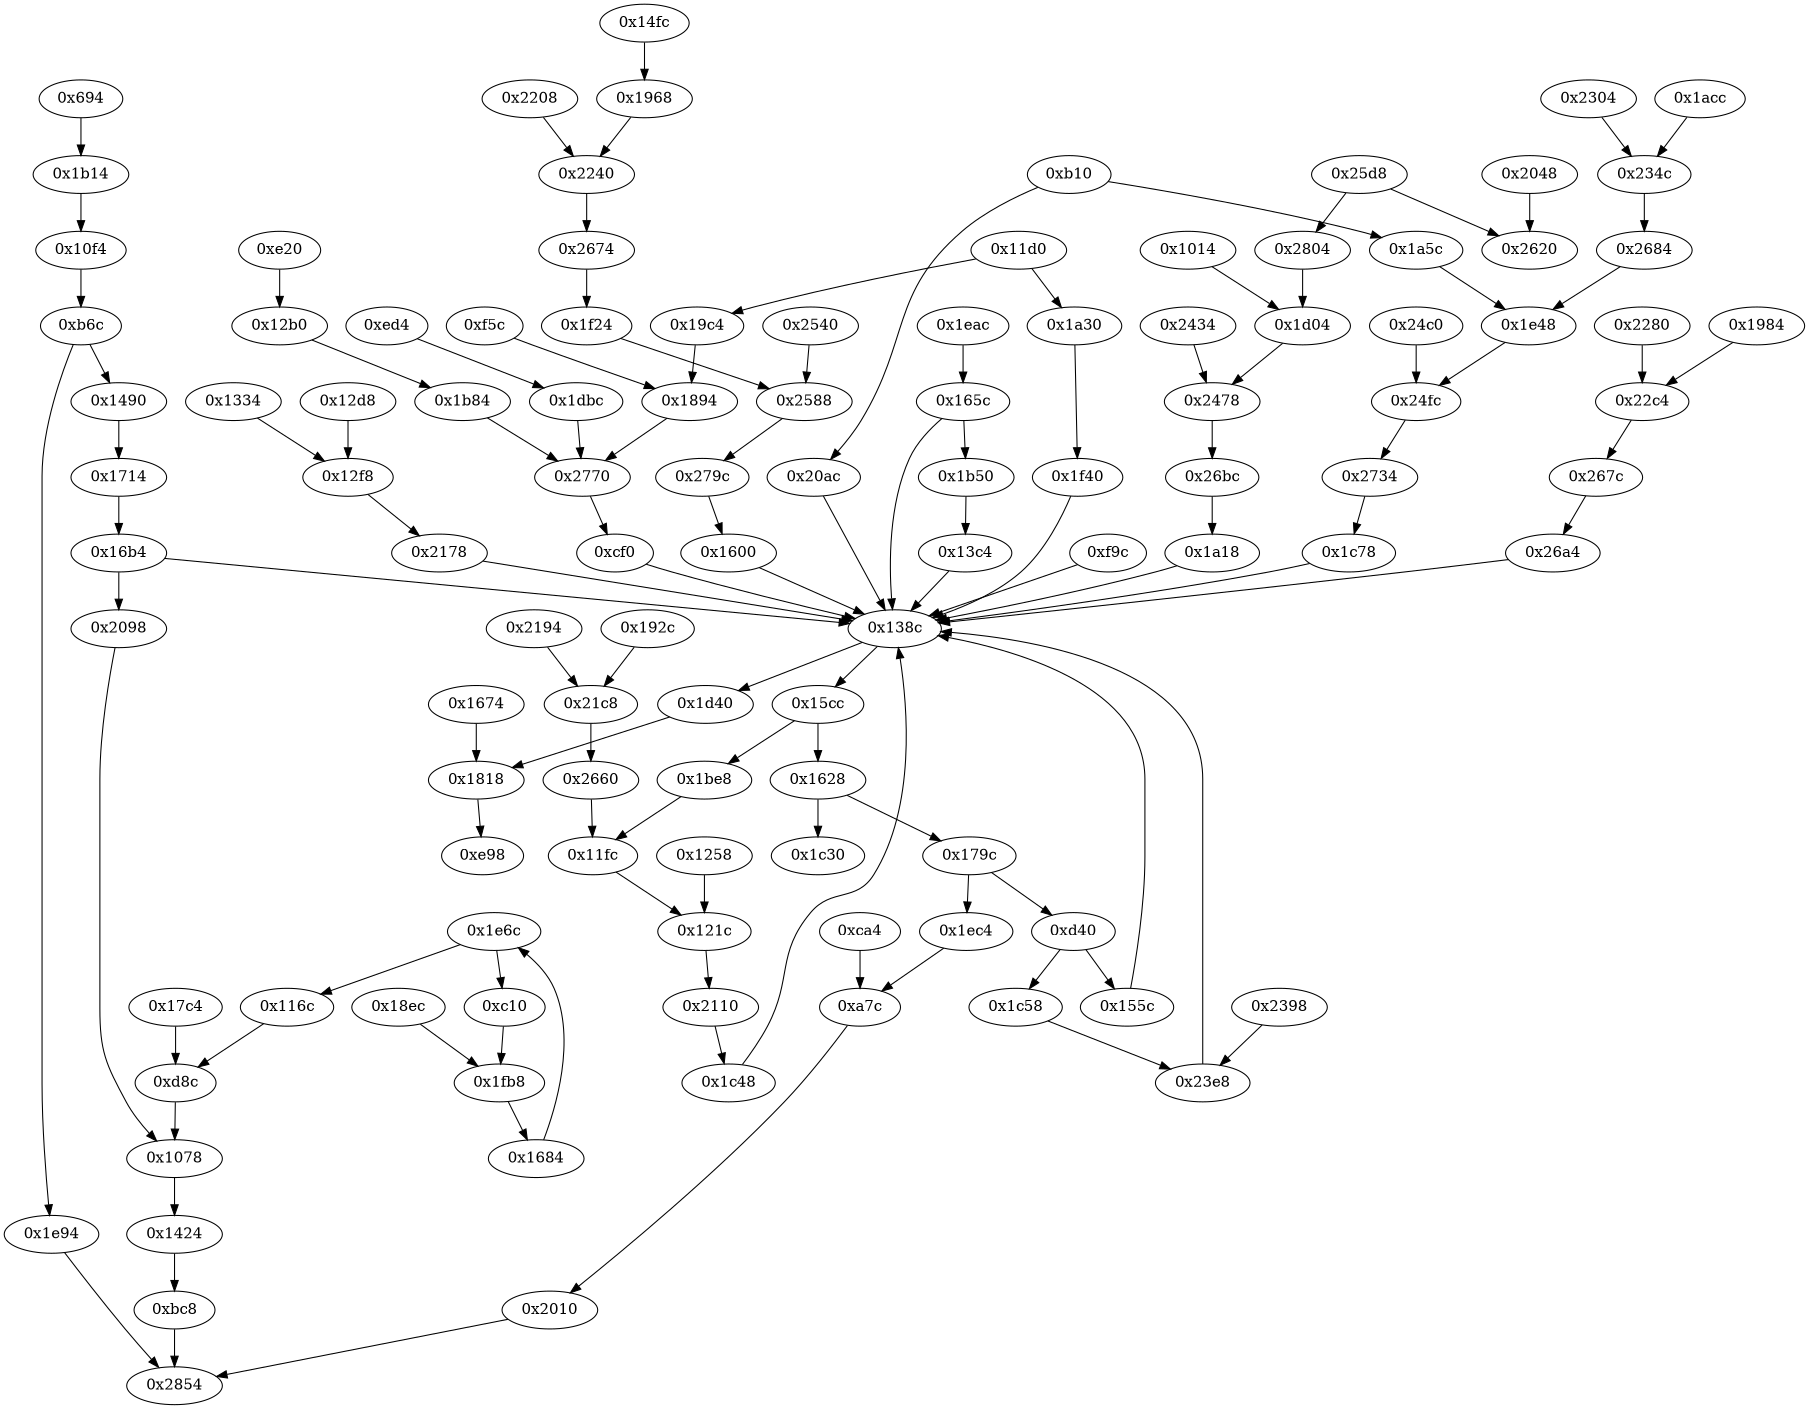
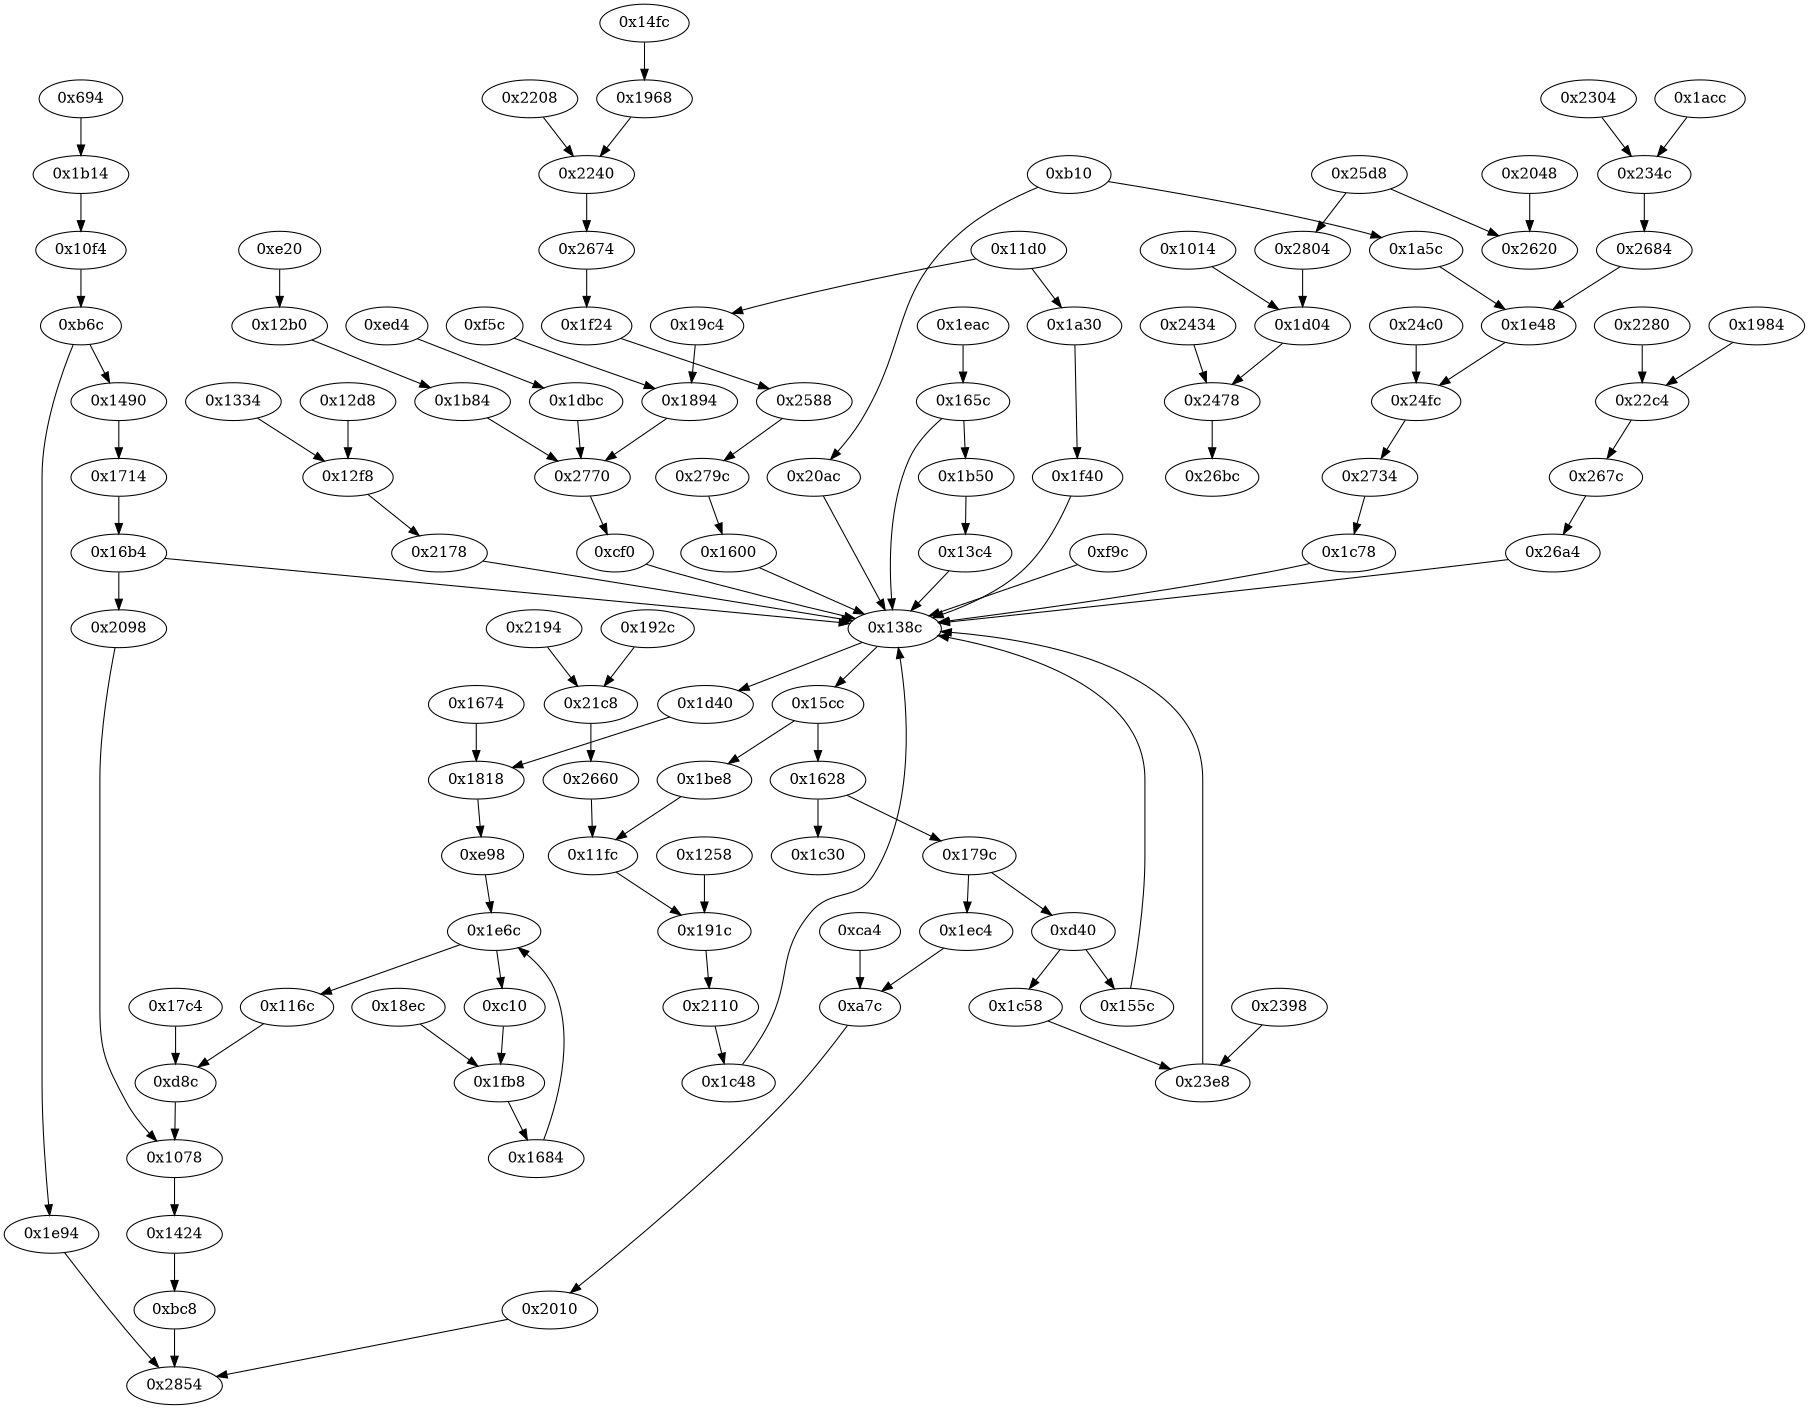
node "0x2540": removed
node "0x1a18": removed
edge "0xe98" -> "0x1e6c": added
node "0x121c": label "0x121c" -> "0x191c"
